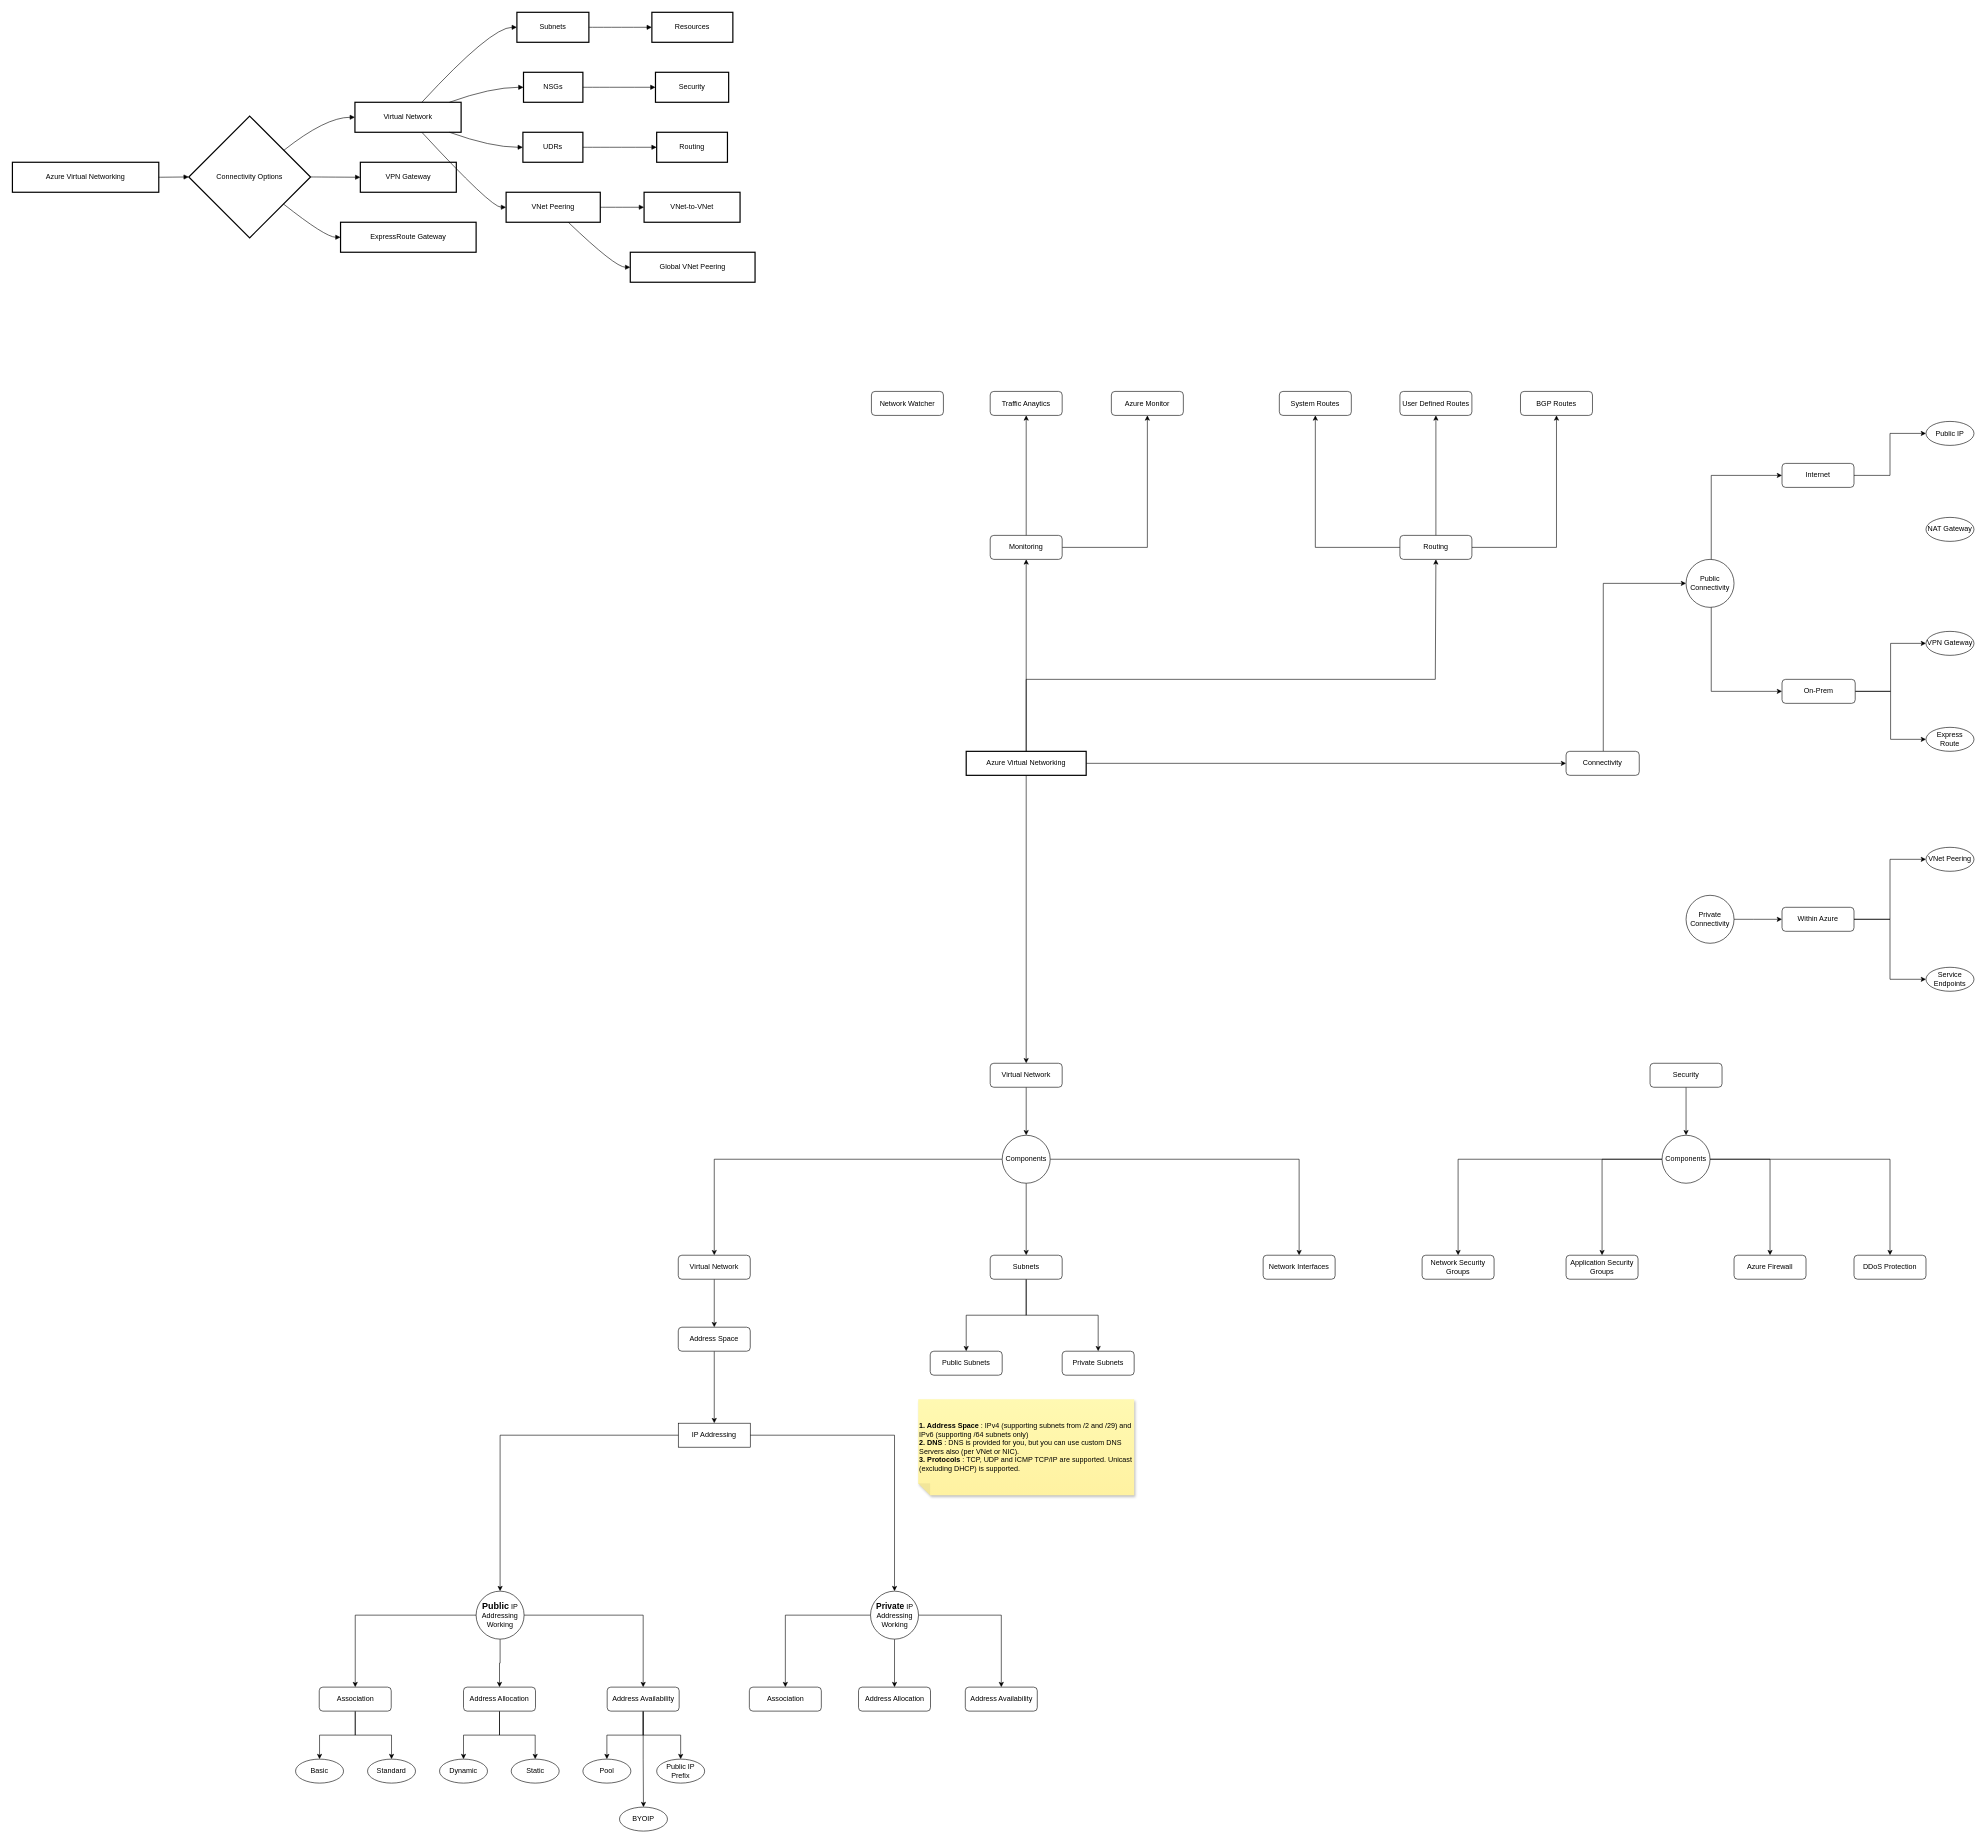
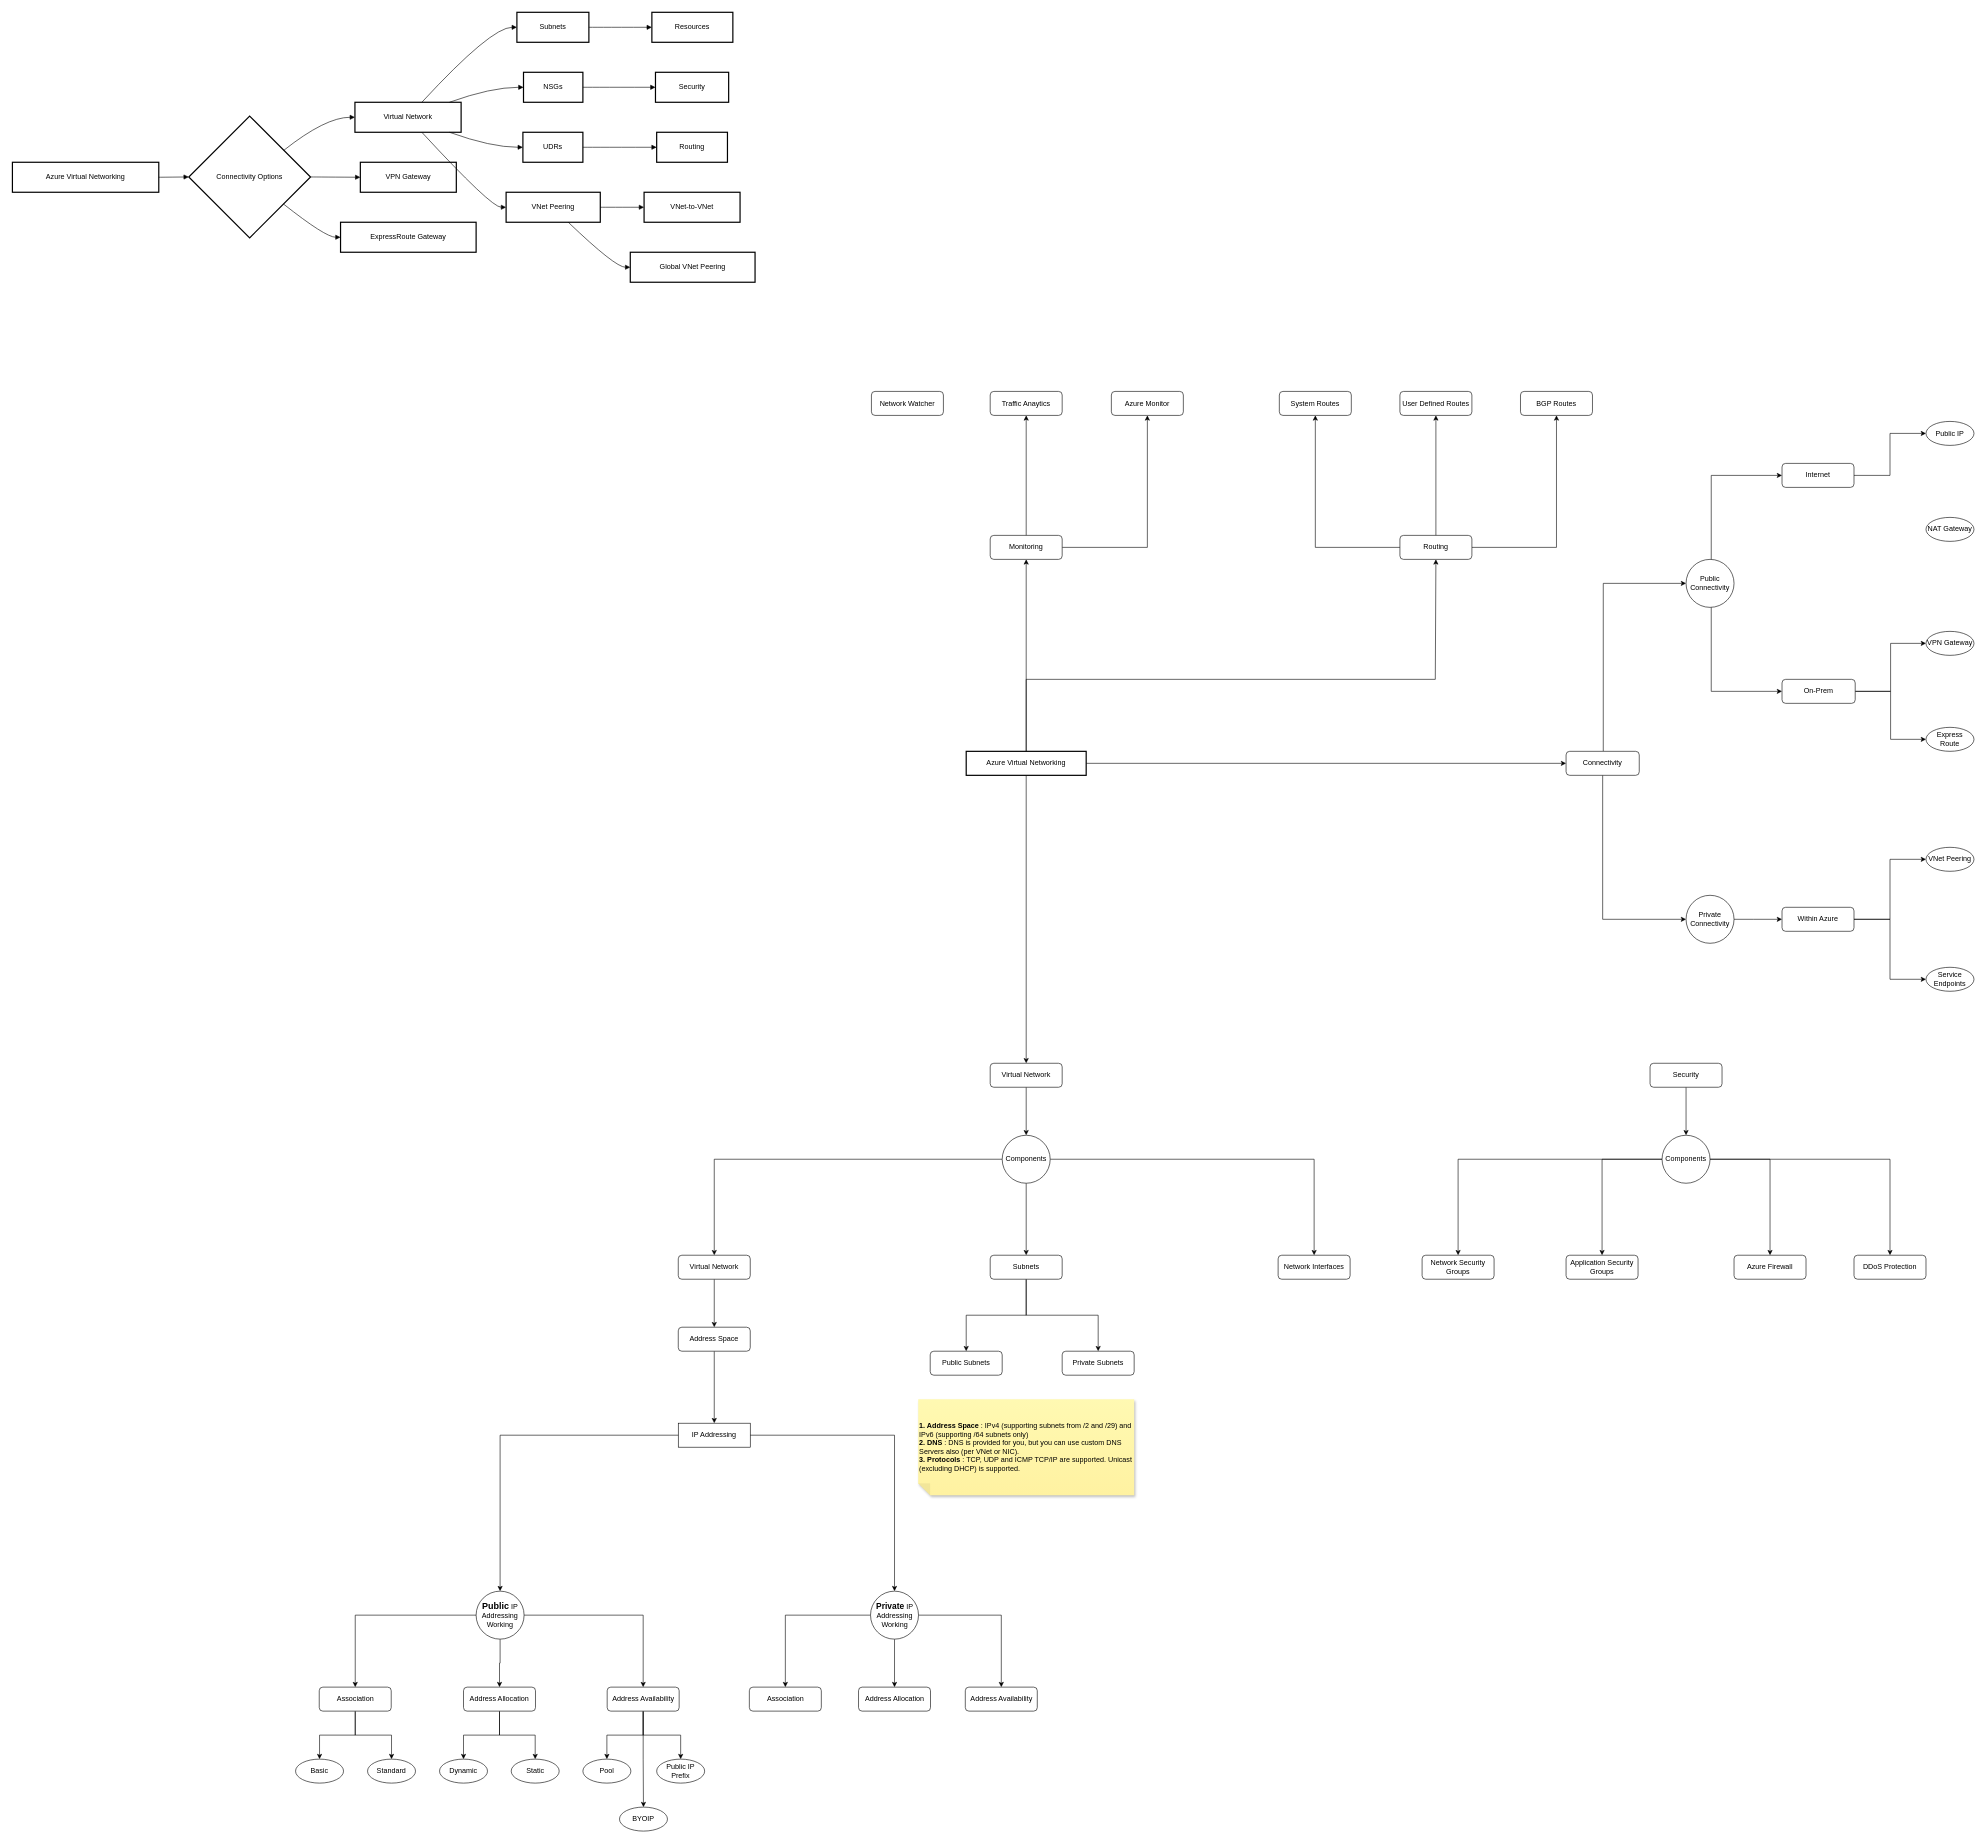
edge "Connectivity" -> "Private Connectivity": added
node "Network Interfaces": moved (1299, 1268) -> (1314, 1268)
